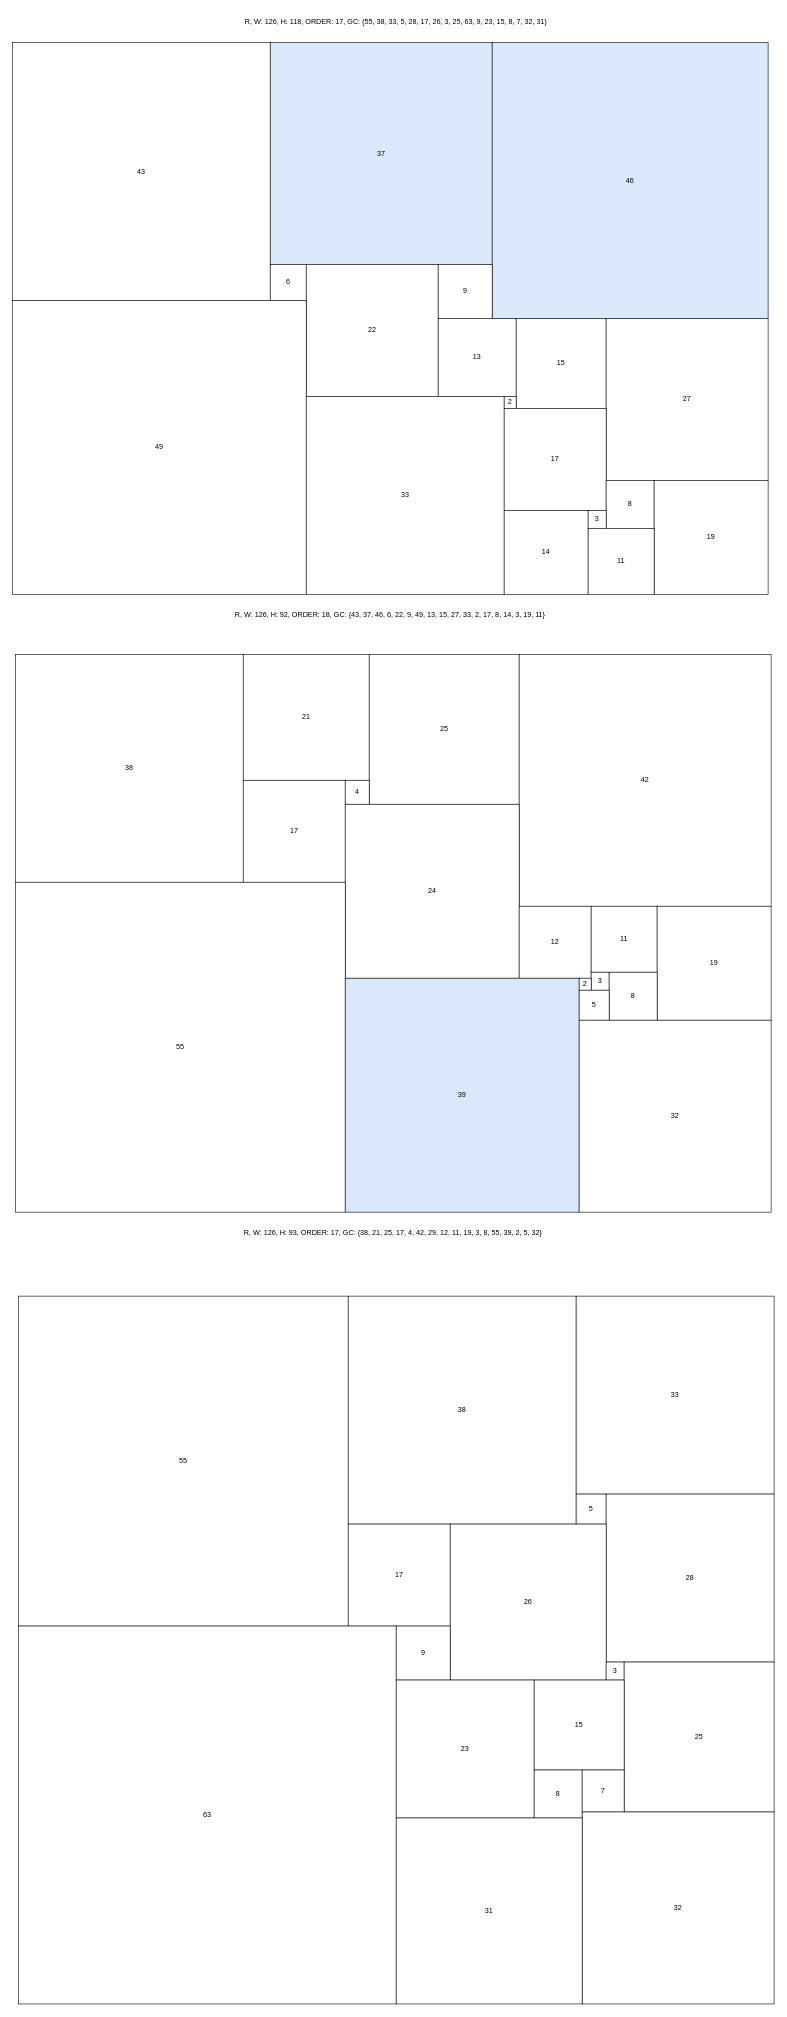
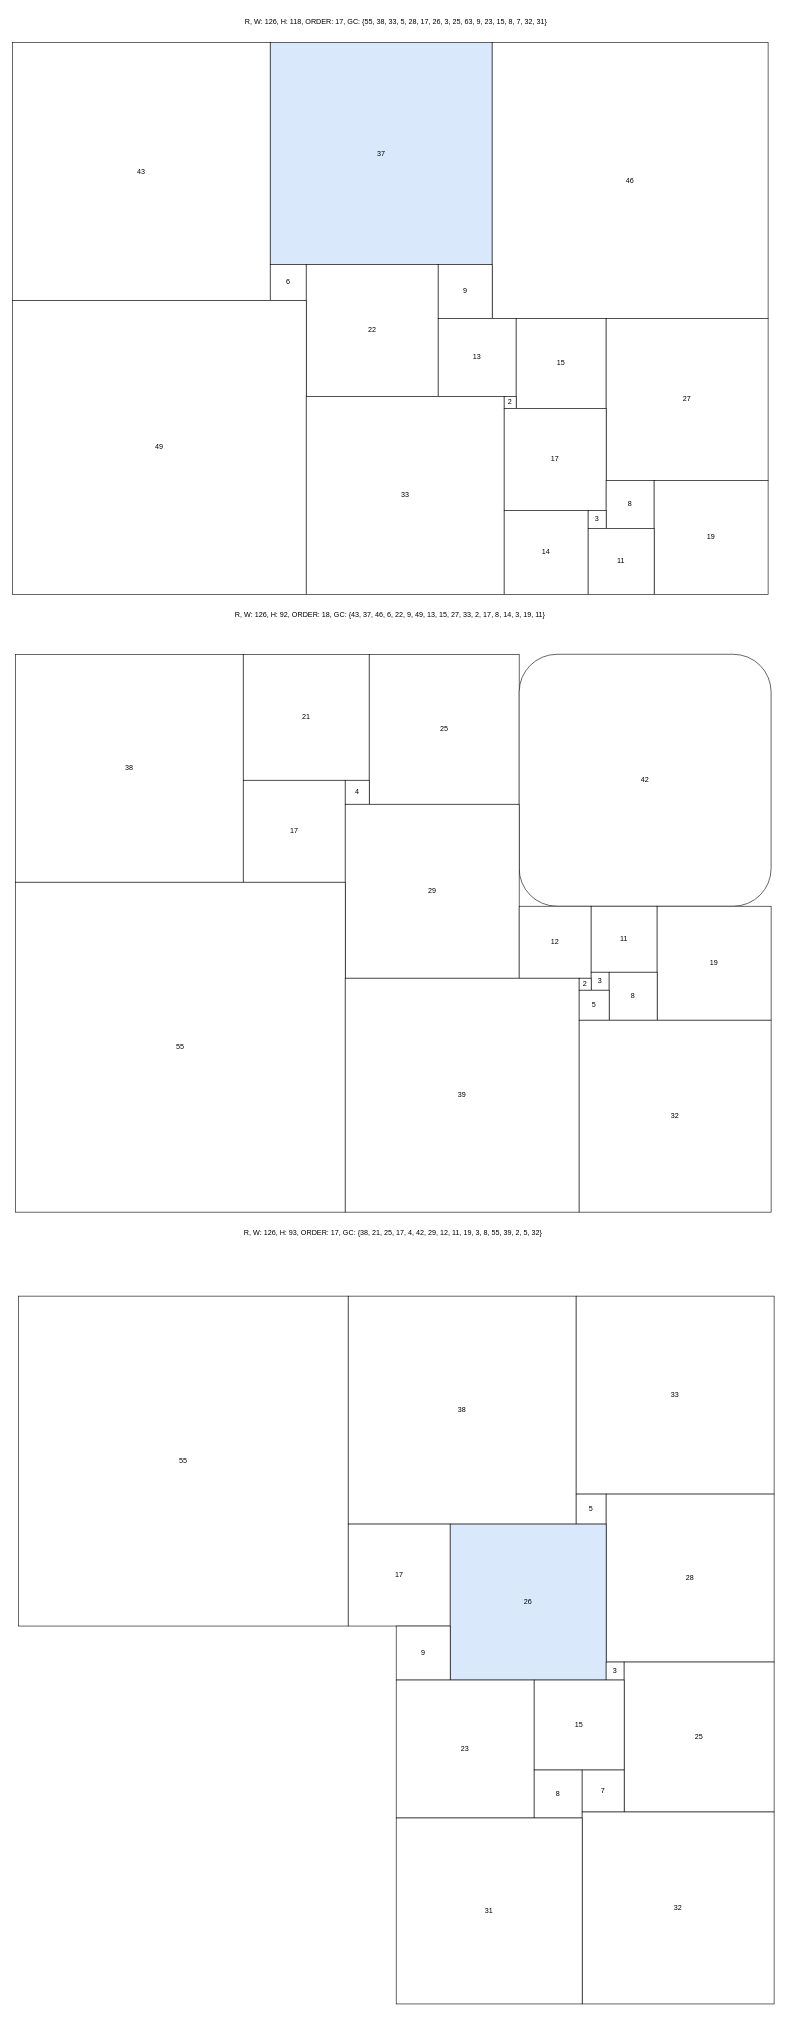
node "46": fillcolor #dae8fc -> #ffffff
node "42": shape rectangle -> rounded rectangle
node "24": label "24" -> "29"
node "39": fillcolor #dae8fc -> #ffffff
node "26": fillcolor #ffffff -> #dae8fc
node "63": removed
